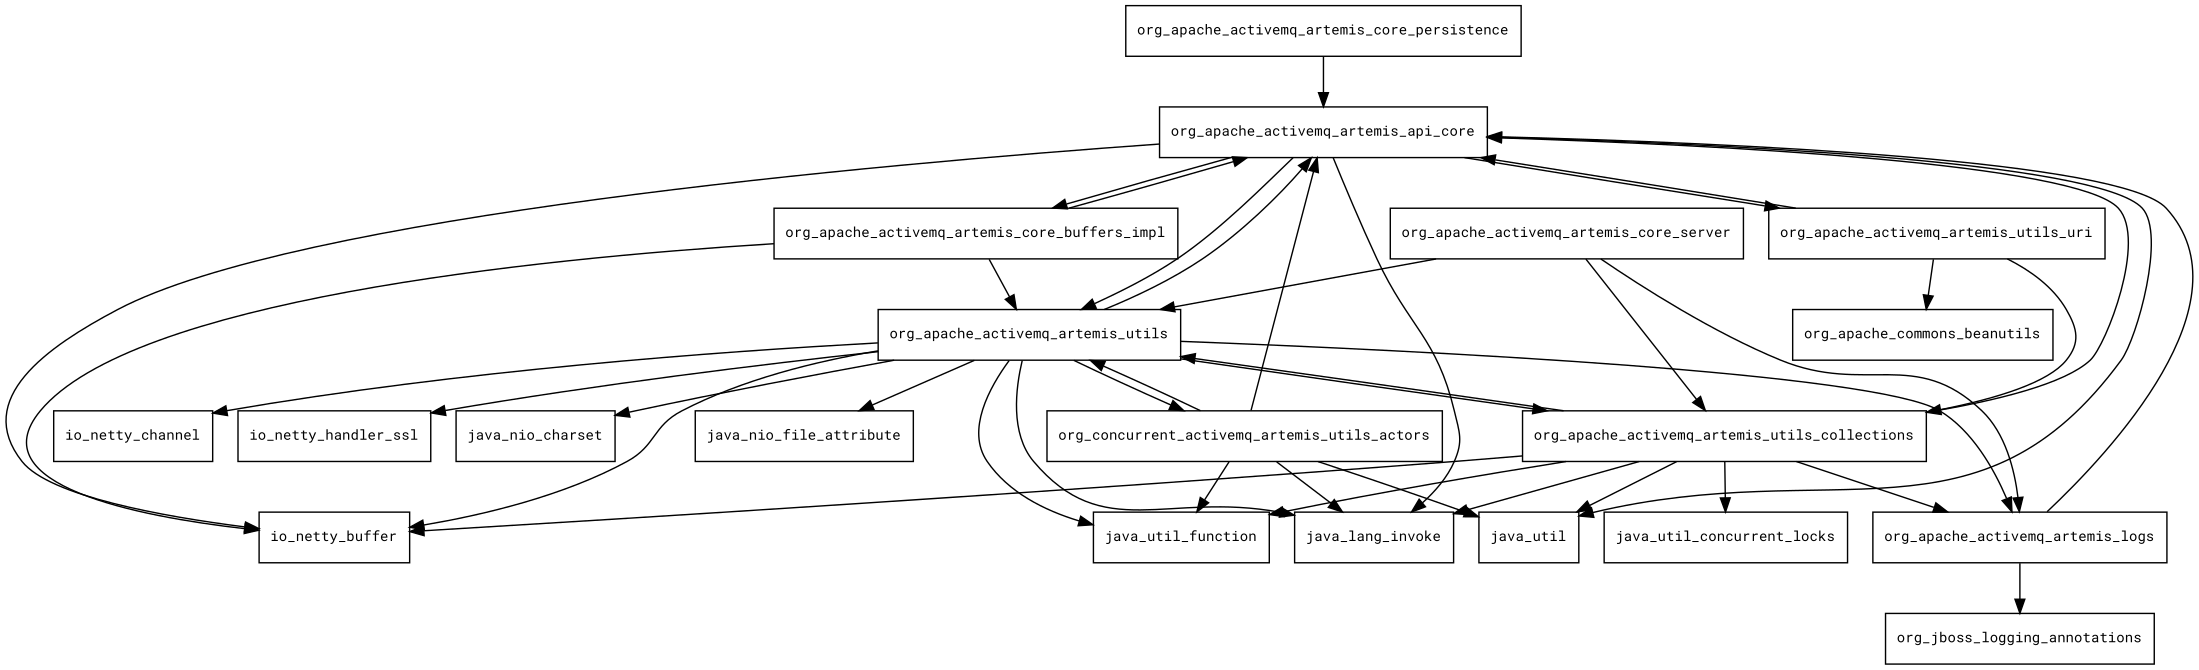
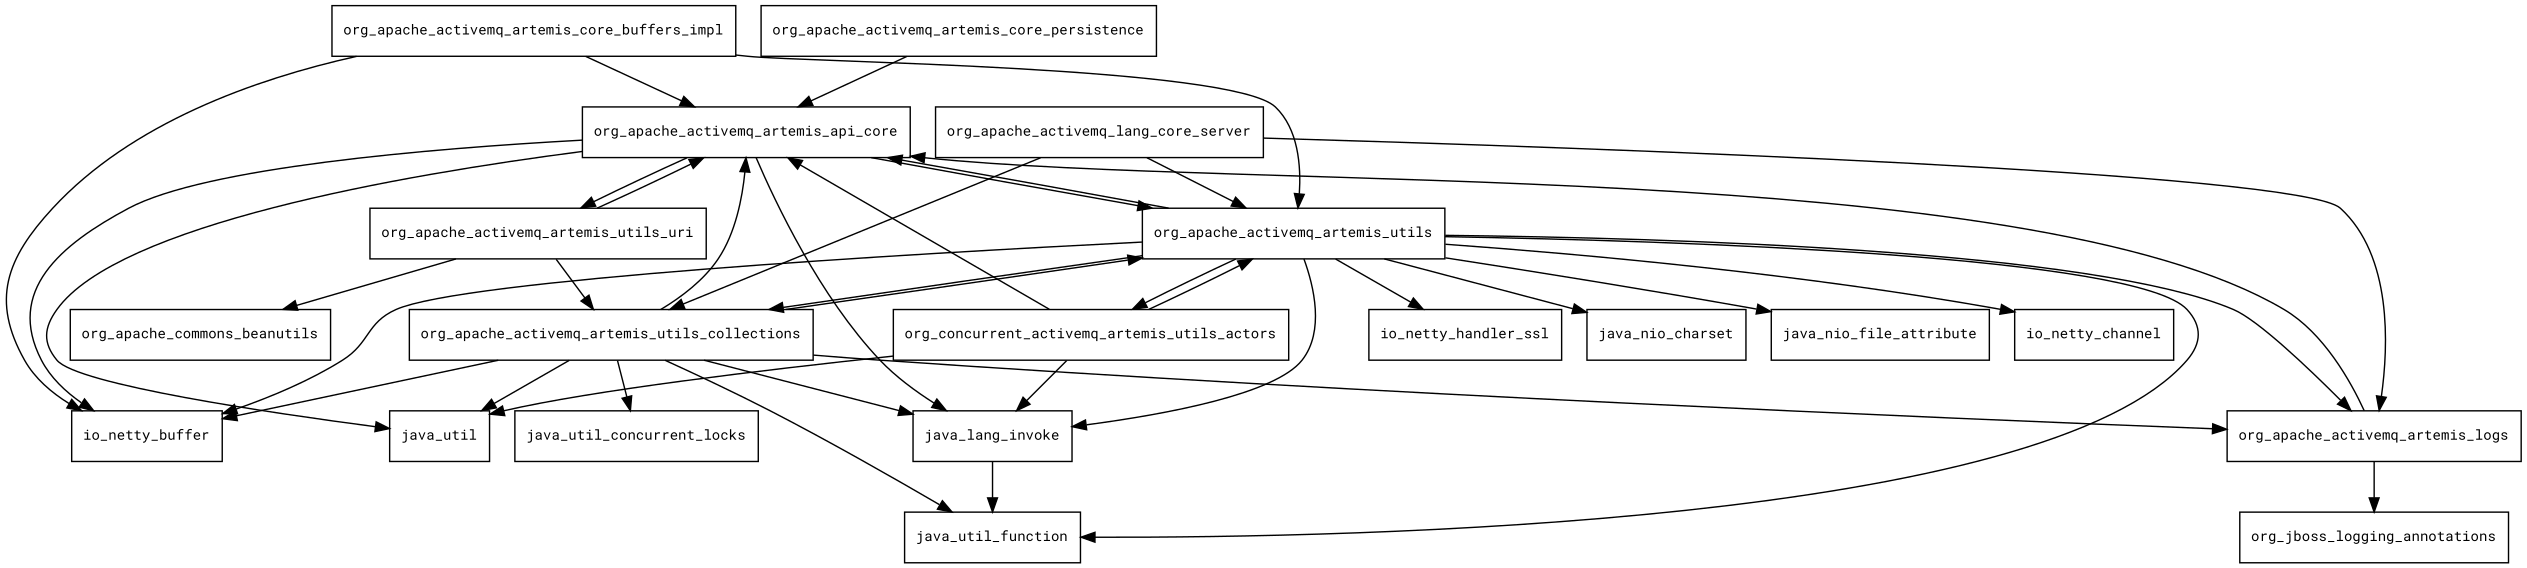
edge "org_apache_activemq_artemis_api_core" -> "org_apache_activemq_artemis_core_buffers_impl": removed
node "org_apache_activemq_artemis_core_server": label "org_apache_activemq_artemis_core_server" -> "org_apache_activemq_lang_core_server"
edge "org_concurrent_activemq_artemis_utils_actors" -> "java_util_function": now "java_lang_invoke" -> "java_util_function"
